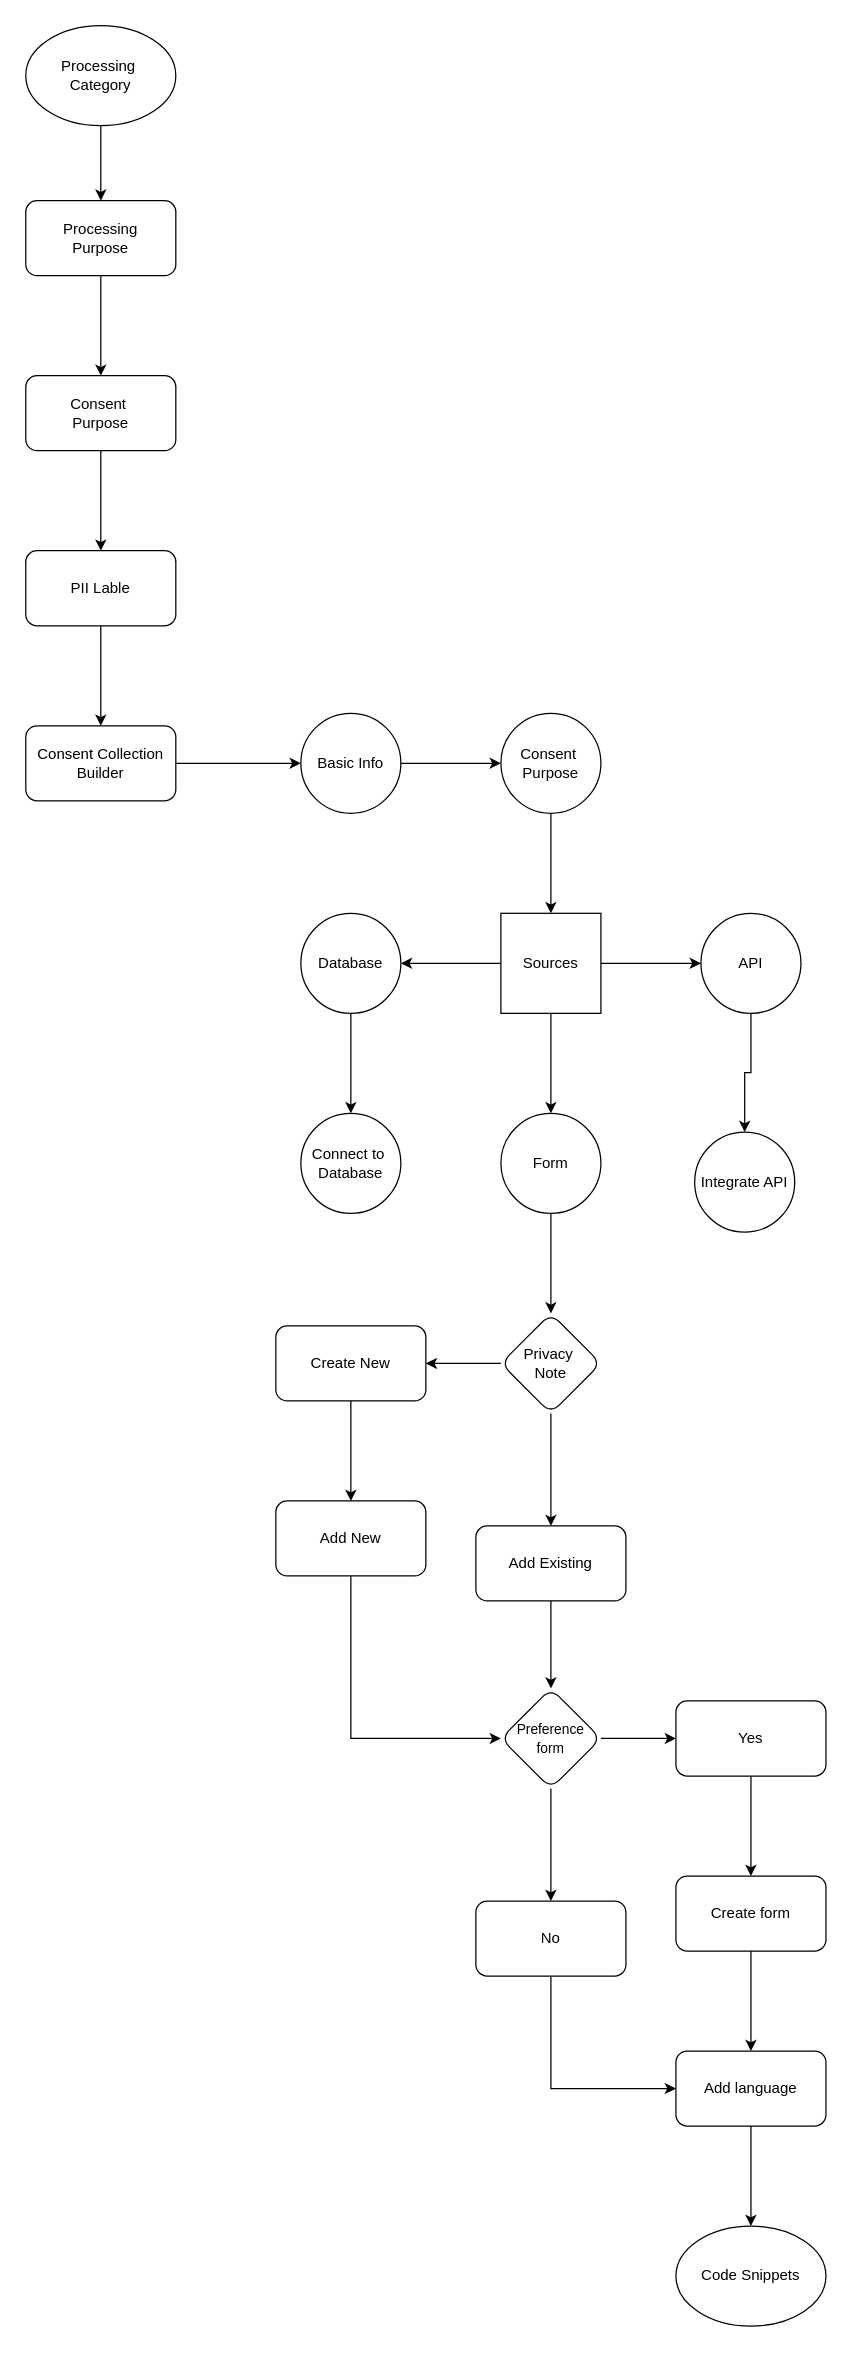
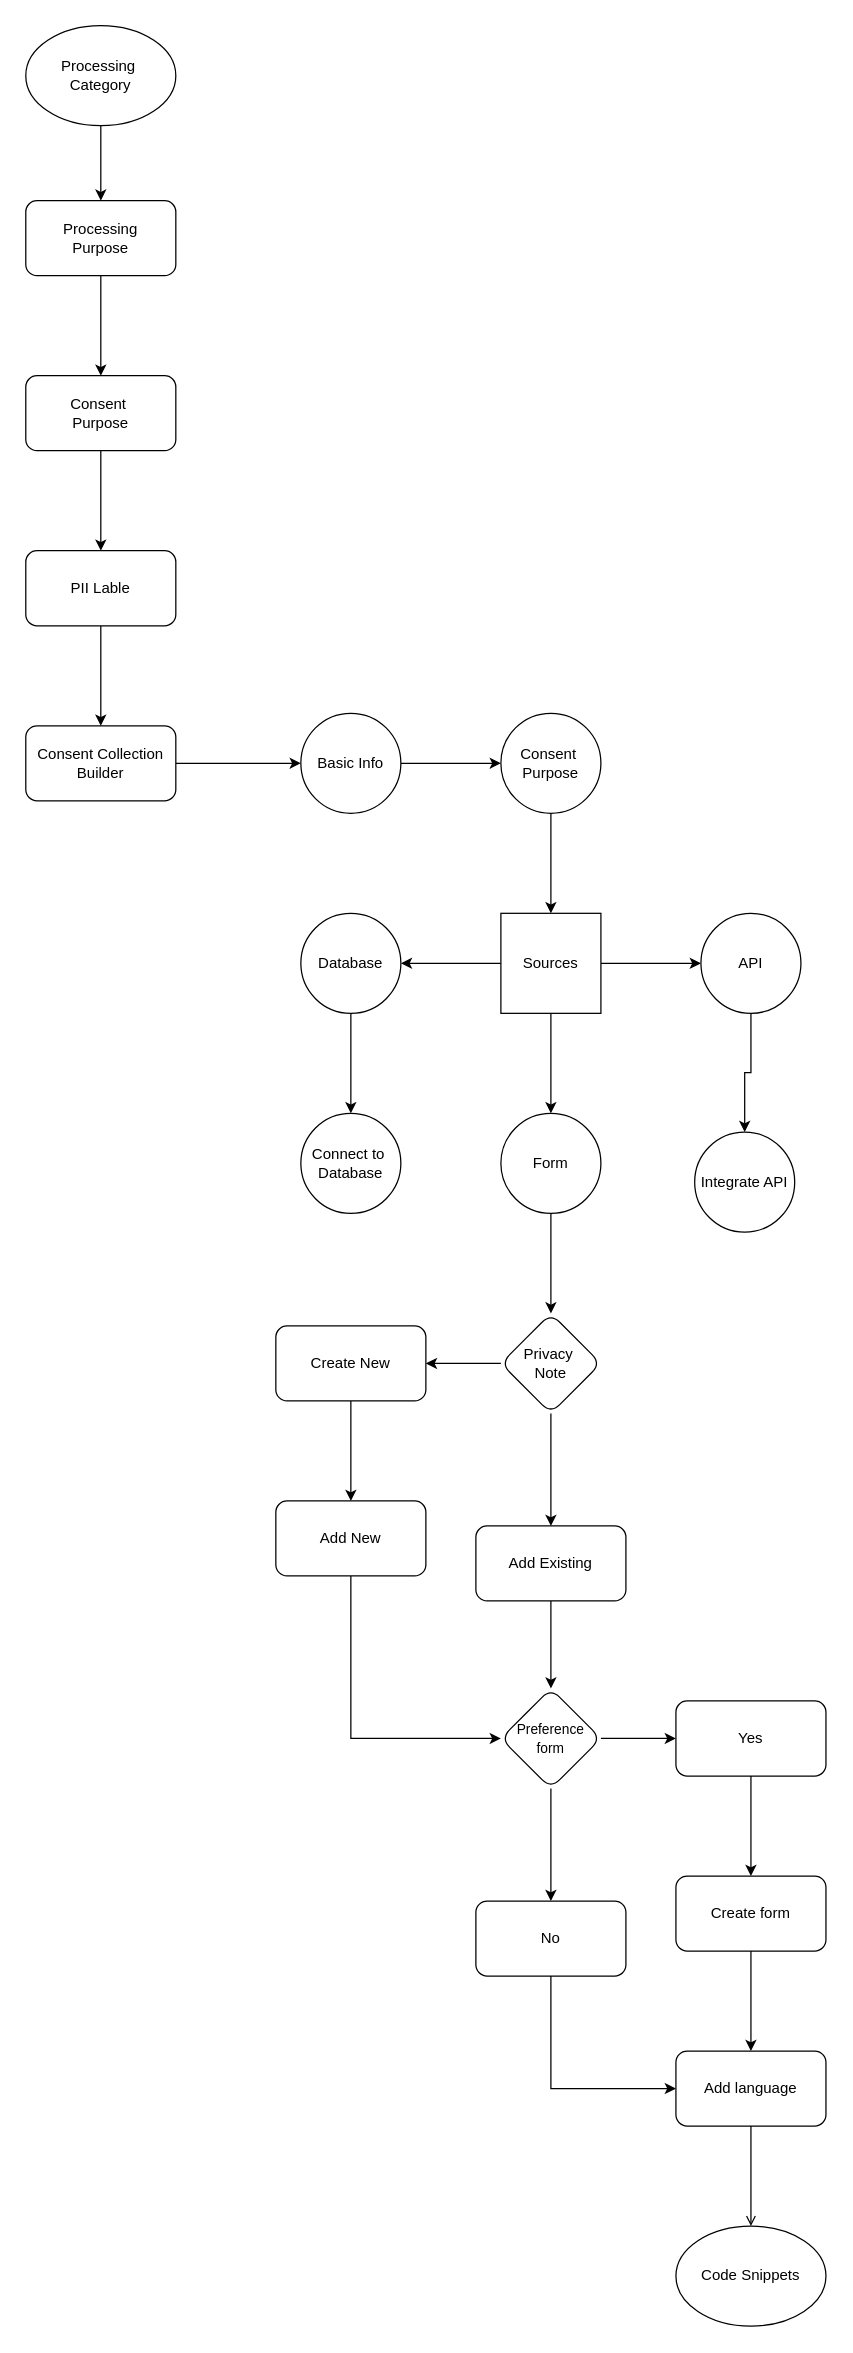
edge "Add language" -> "Code Snippets": arrowhead classic -> open
